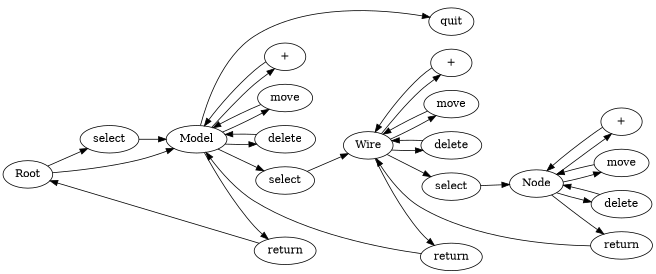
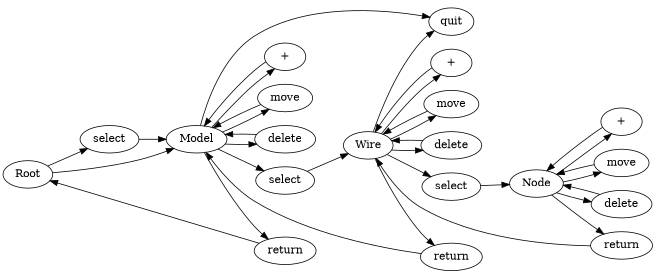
edge "Wire" -> "quit": added
